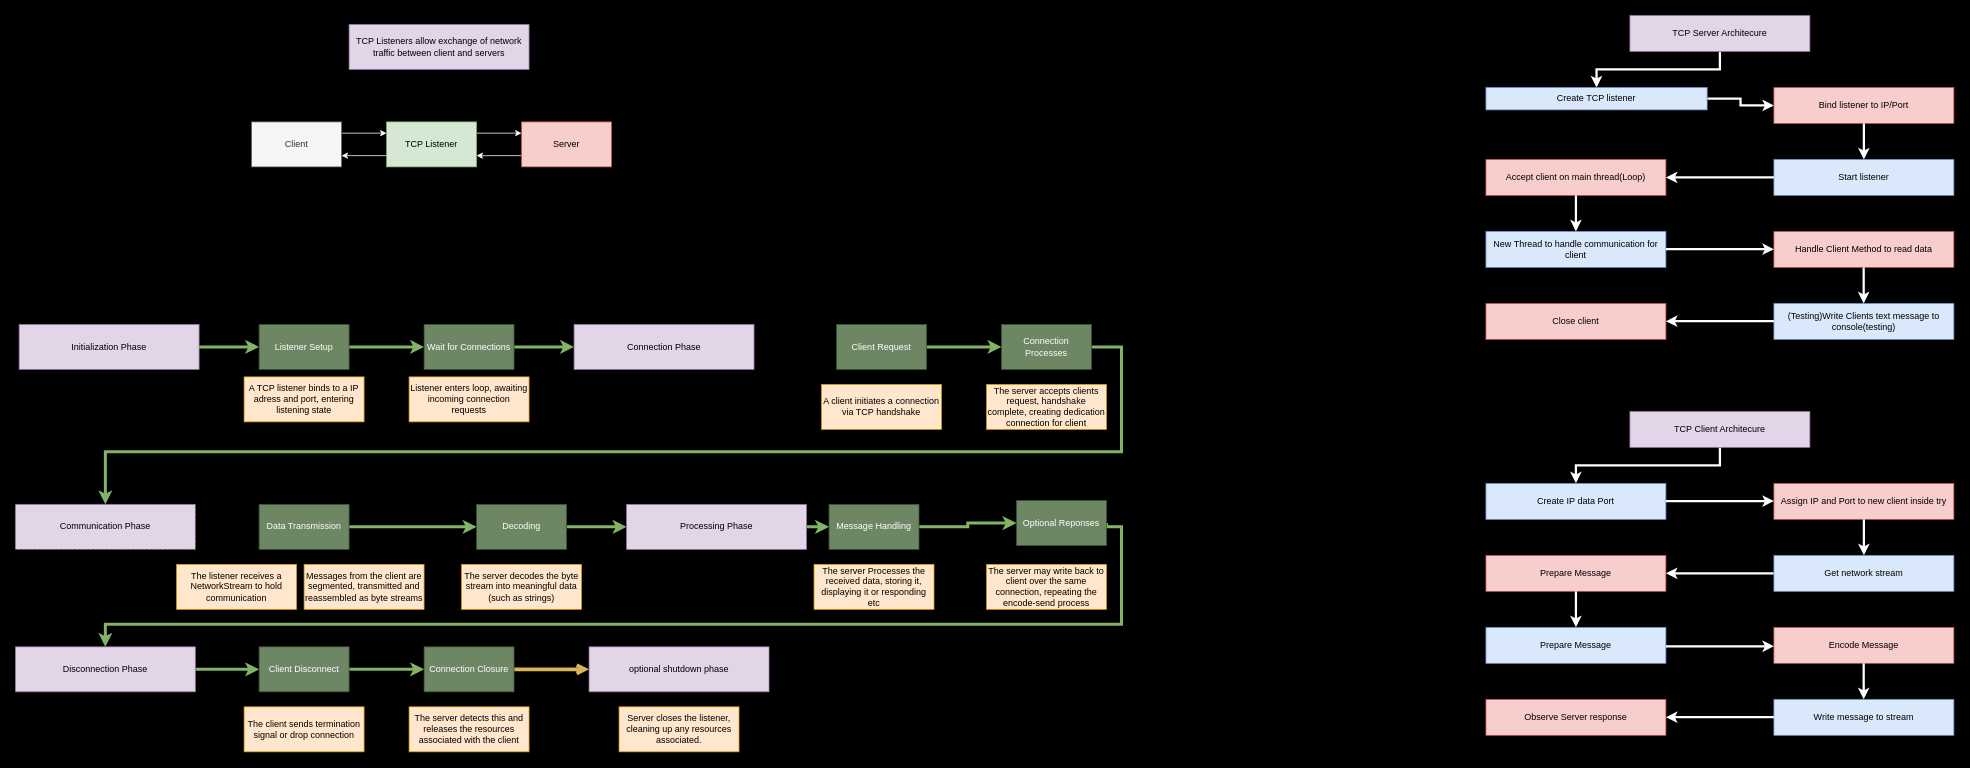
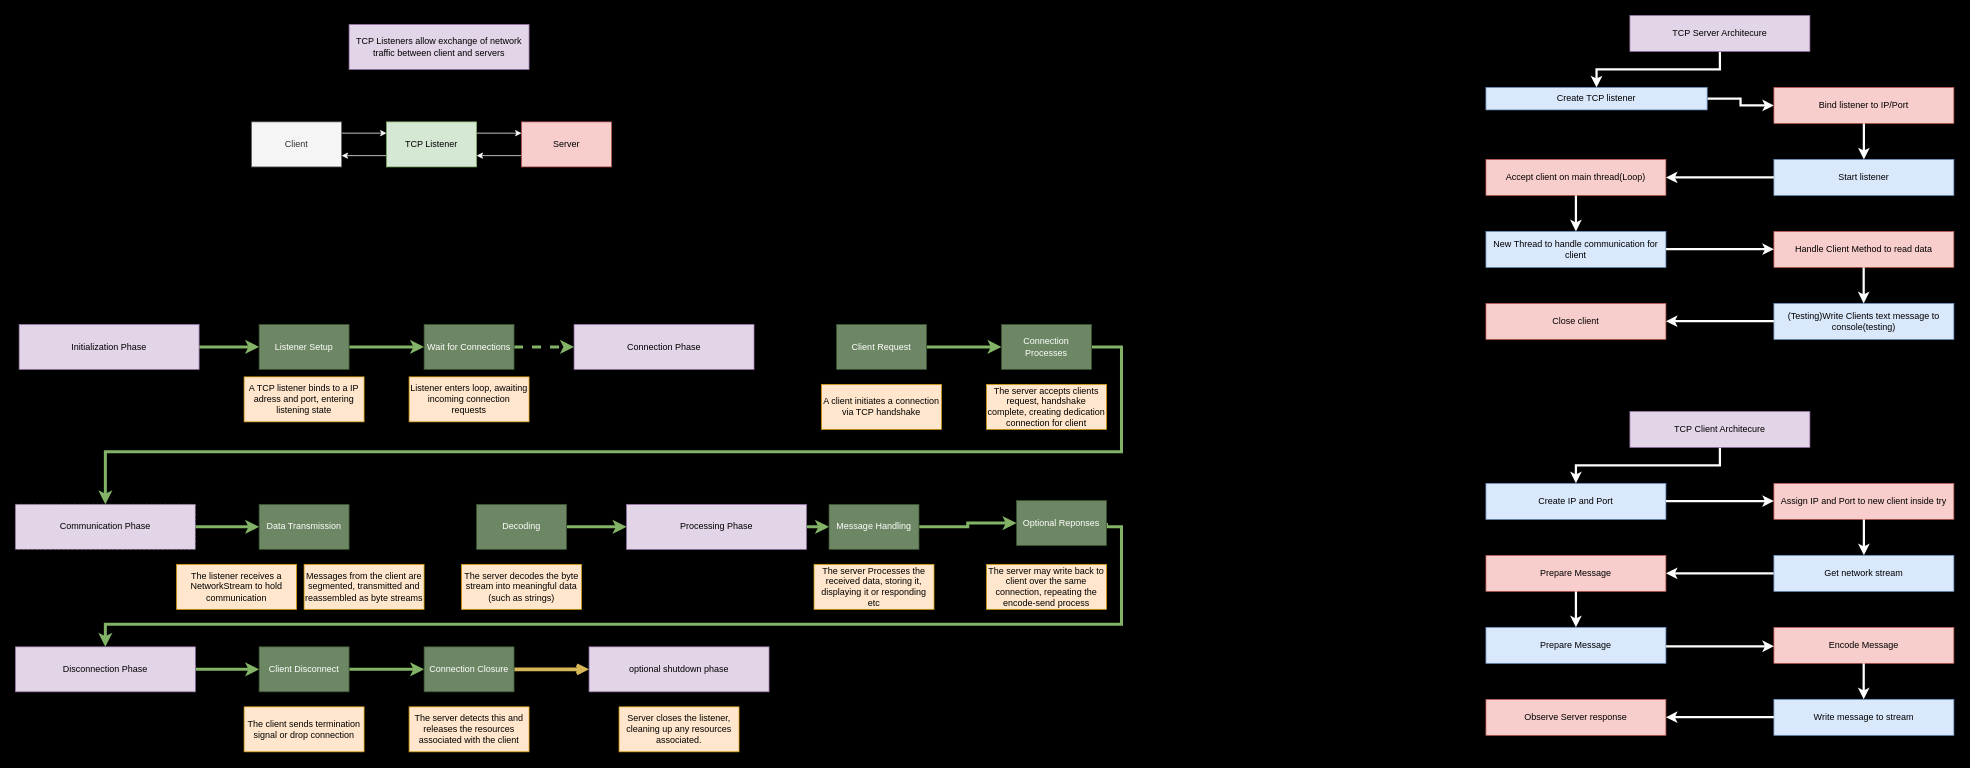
edge "Wait for Connections" -> "Connection Phase": style solid -> dashed
node "Create IP data Port": label "Create IP data Port" -> "Create IP and Port"
edge "Communication Phase" -> "Data Transmission": added
edge "Data Transmission" -> "Decoding": removed
